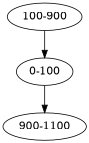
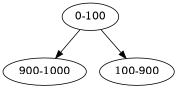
edge "100-900" -> "0-100": reversed
node "900-1100": label "900-1100" -> "900-1000"
